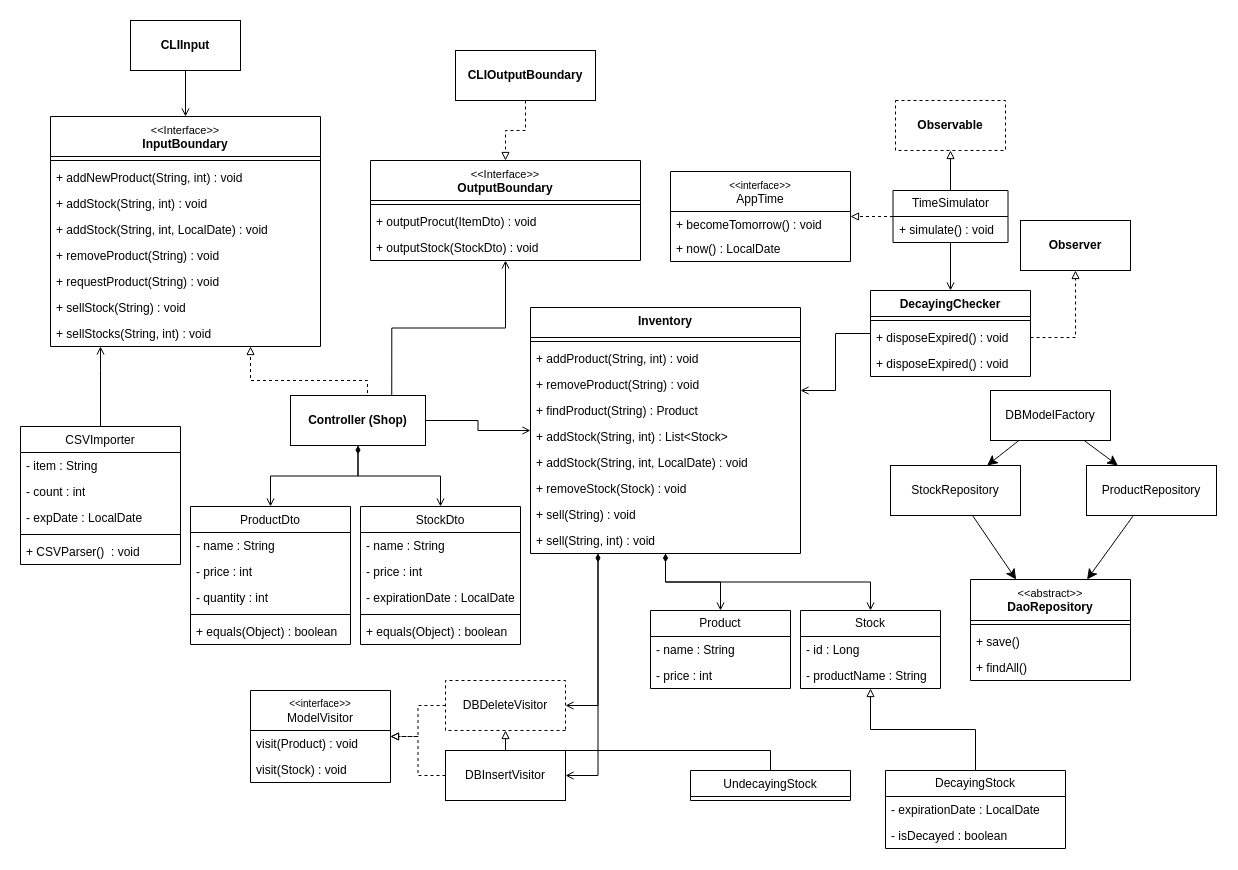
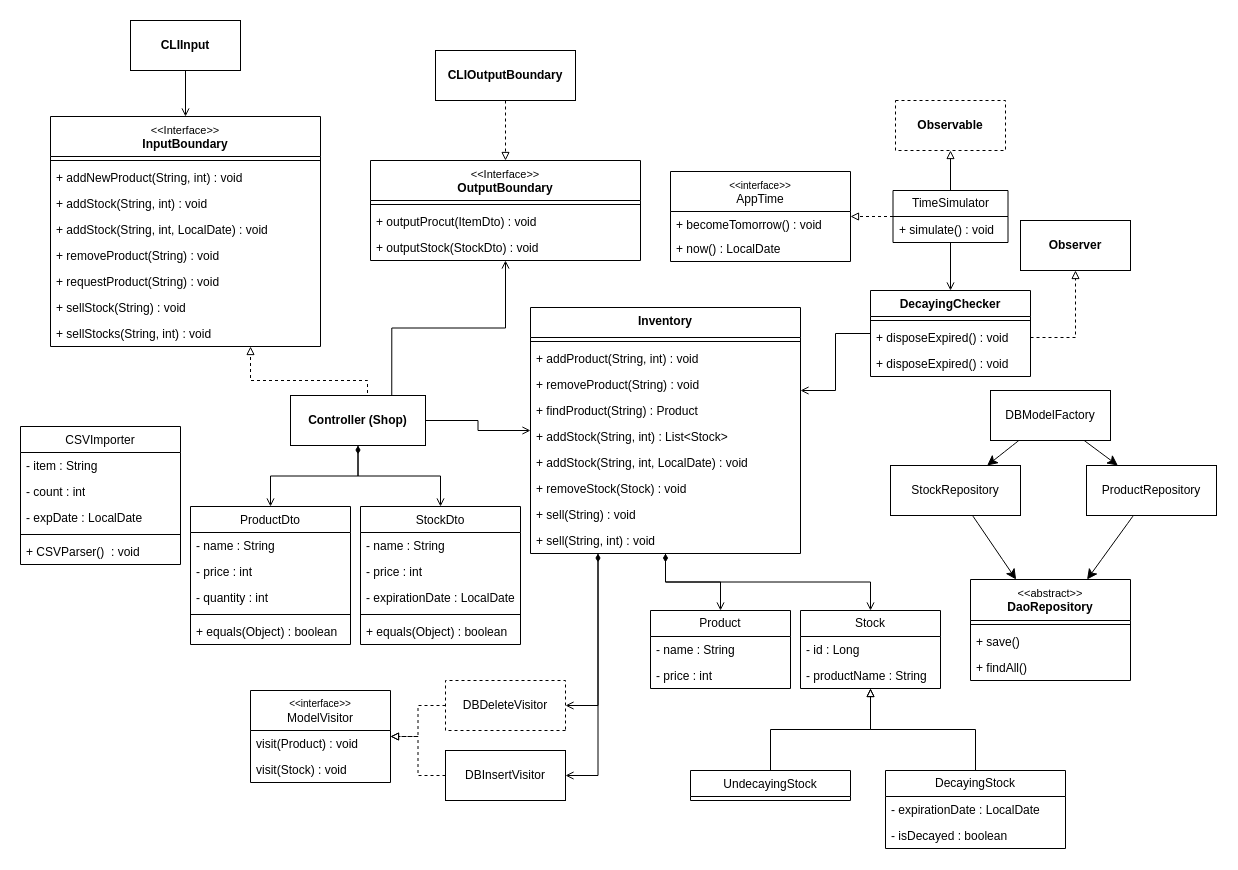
node "CLIOutputBoundary": moved (526, 76) -> (506, 76)
edge "CSVImporter" -> "<<Interface>> InputBoundary": removed
edge "UndecayingStock" -> "DBDeleteVisitor": now "UndecayingStock" -> "Stock"
